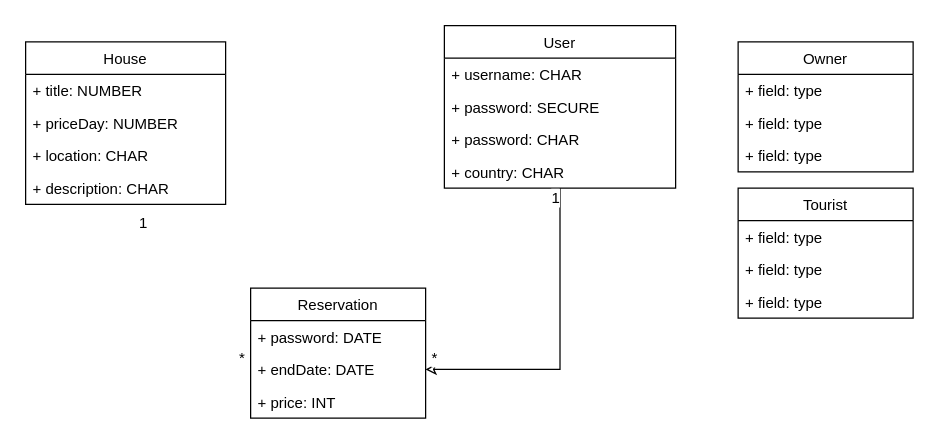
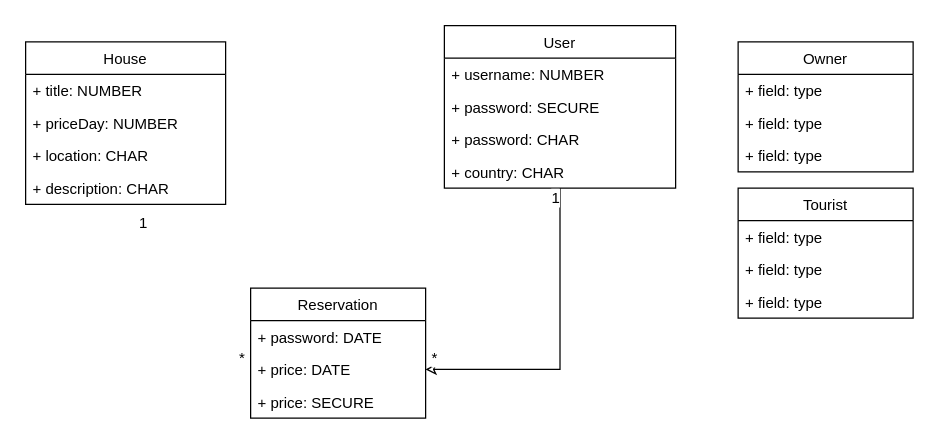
node "+ username: CHAR": label "+ username: CHAR" -> "+ username: NUMBER"
node "+ endDate: DATE": label "+ endDate: DATE" -> "+ price: DATE"
node "+ price: INT": label "+ price: INT" -> "+ price: SECURE"
